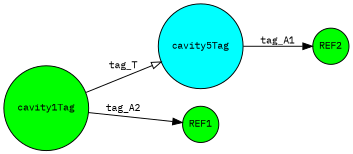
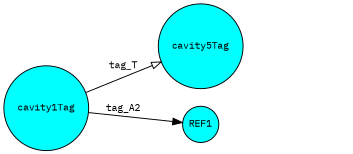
node "REF2": removed
node "cavity1Tag": fillcolor green -> cyan
node "REF1": fillcolor green -> cyan
